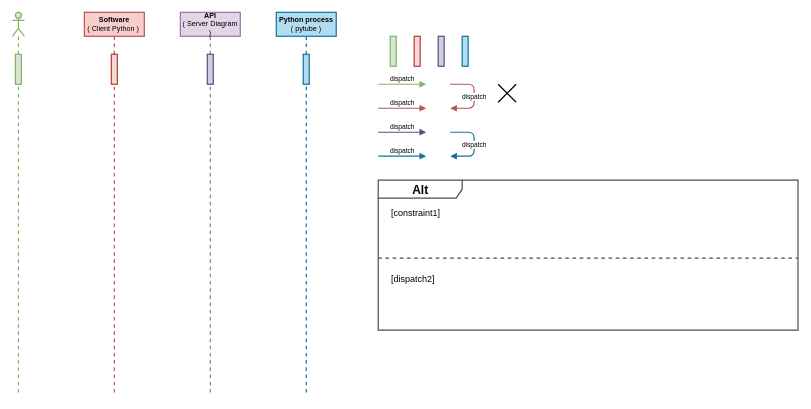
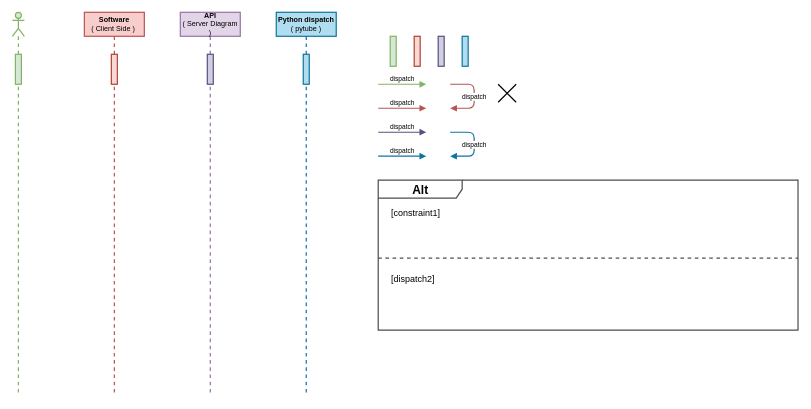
node "Software ( Client Python )": label "Software ( Client Python )" -> "Software ( Client Side )"
node "Python process ( pytube )": label "Python process ( pytube )" -> "Python dispatch ( pytube )"
